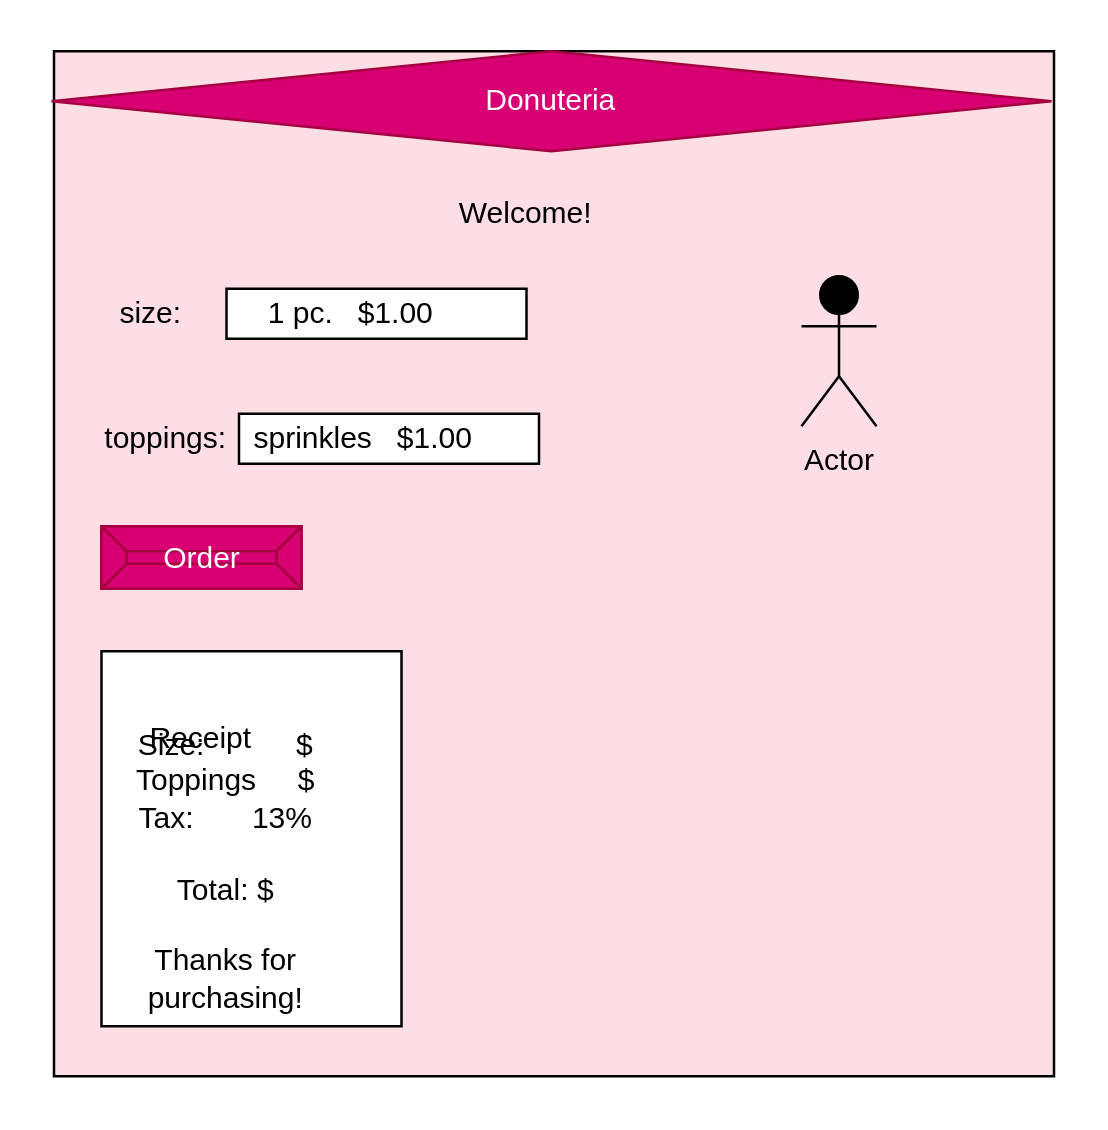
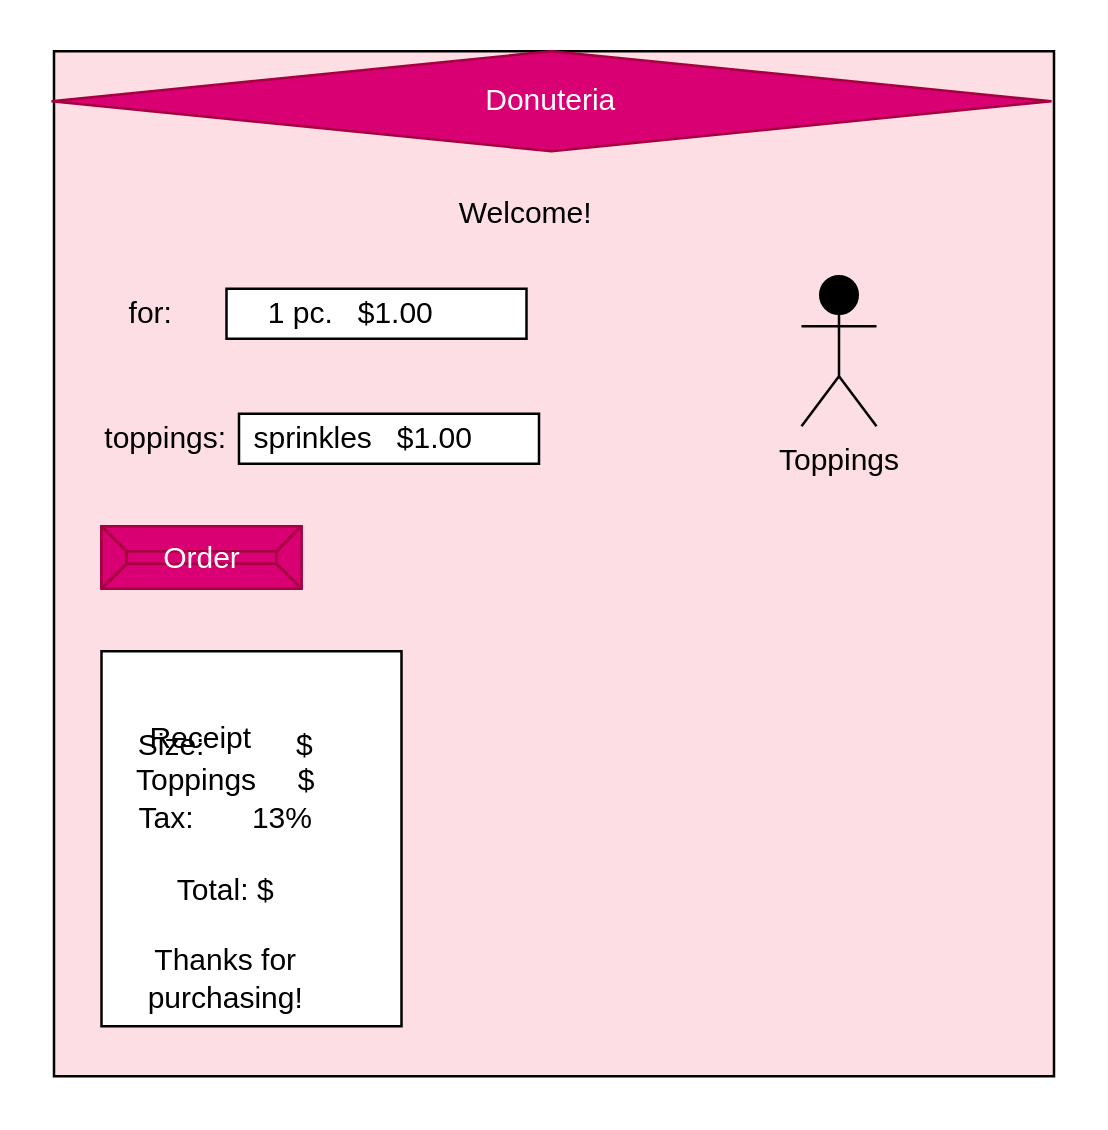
node "size:": label "size:" -> "for:"
node "Actor": label "Actor" -> "Toppings"
